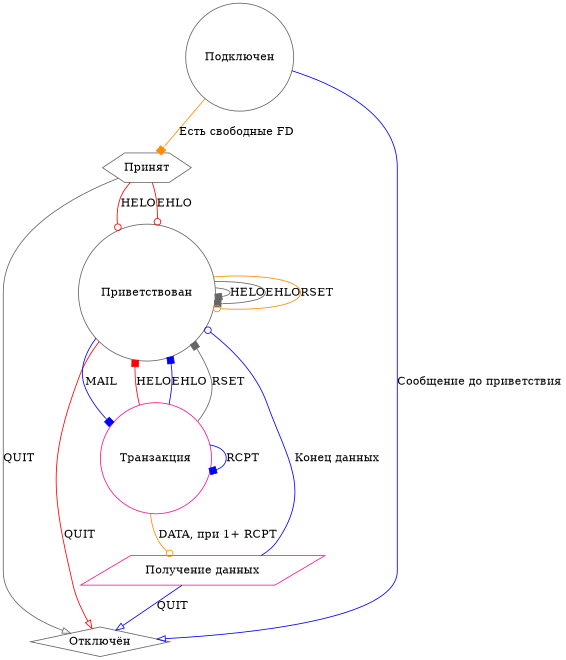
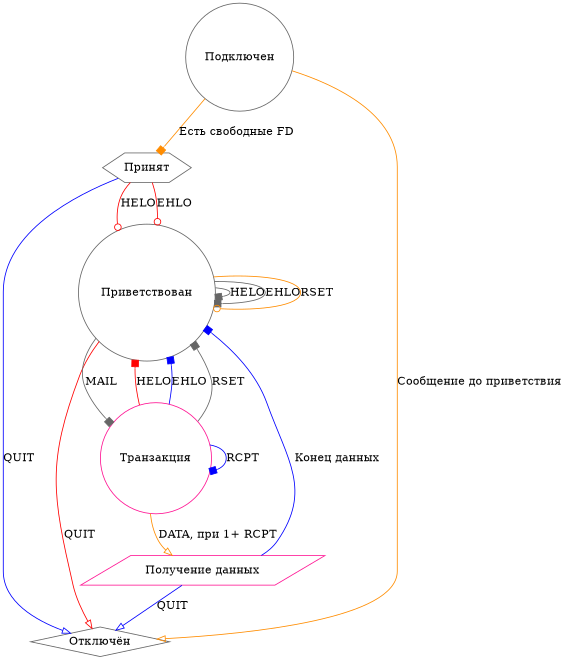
edge "Приветствован" -> "Транзакция": color blue -> gray40
edge "Принят" -> "Отключён": color gray40 -> blue
edge "Подключен" -> "Отключён": color blue -> darkorange
edge "Получение данных" -> "Приветствован": arrowhead odot -> box
edge "Транзакция" -> "Получение данных": arrowhead odot -> onormal
